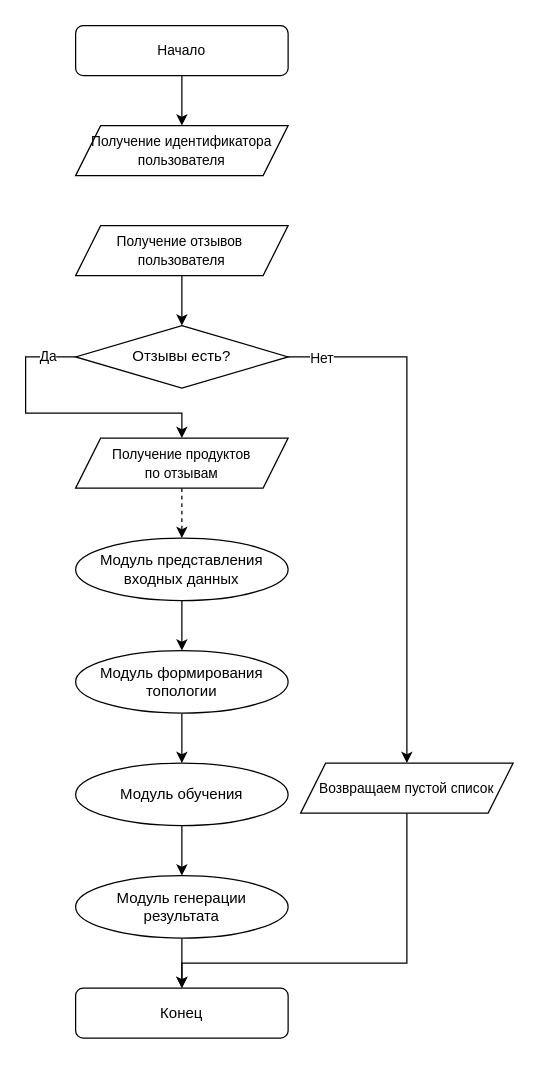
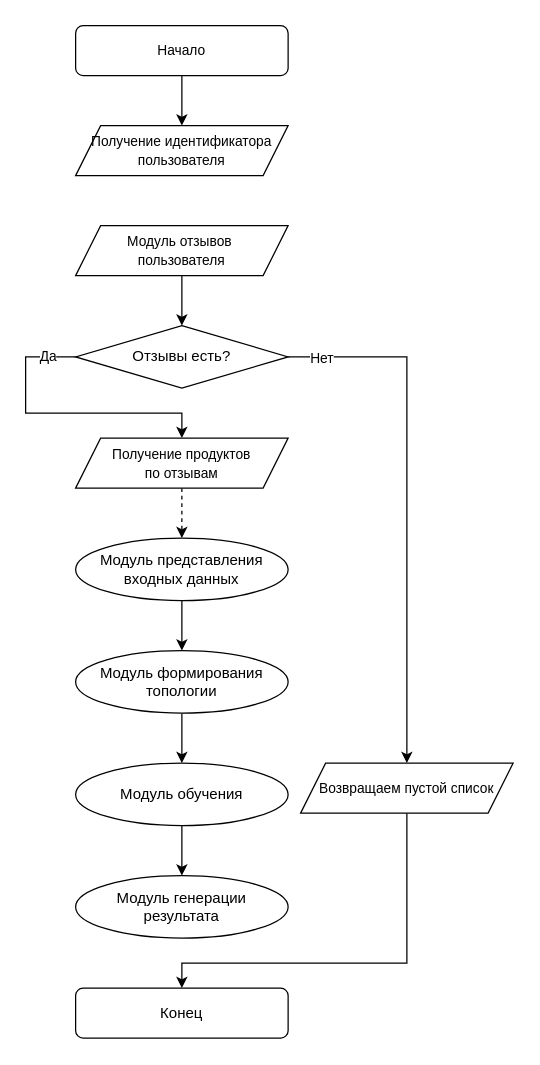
node "Получение отзывов пользователя": label "Получение отзывов пользователя" -> "Модуль отзывов пользователя"
edge "Модуль генерации результата" -> "Конец": removed
